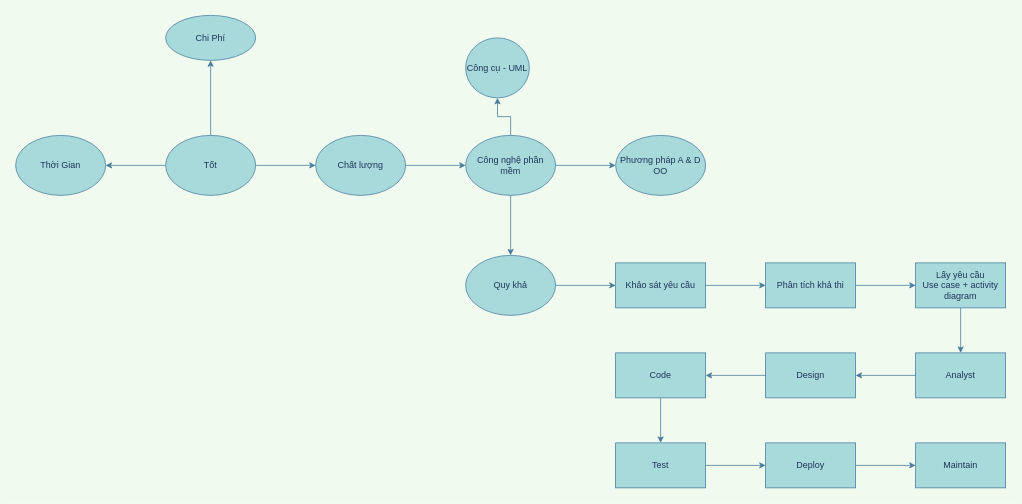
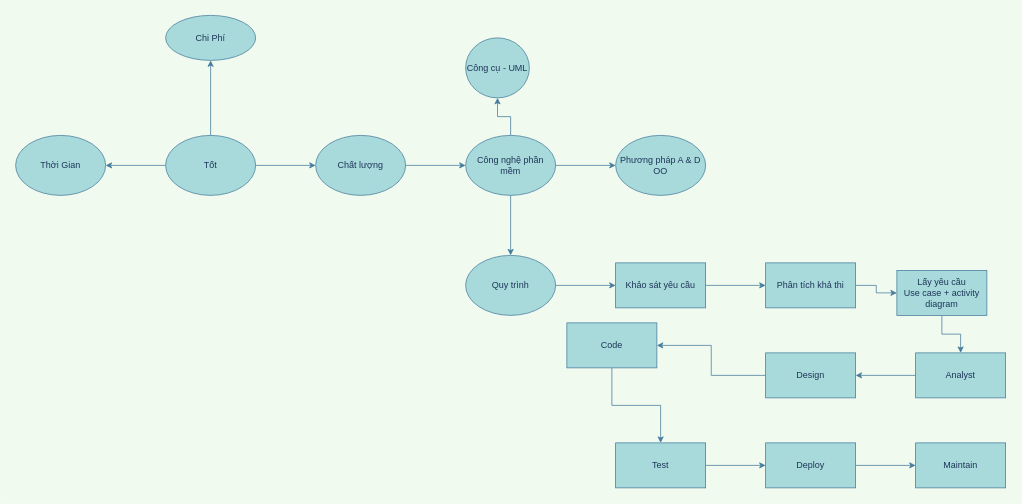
node "Quy khả": label "Quy khả" -> "Quy trình"
node "Lấy yêu cầu Use case + activity diagram": moved (960, 285) -> (942, 293)
node "Code": moved (660, 375) -> (612, 345)
